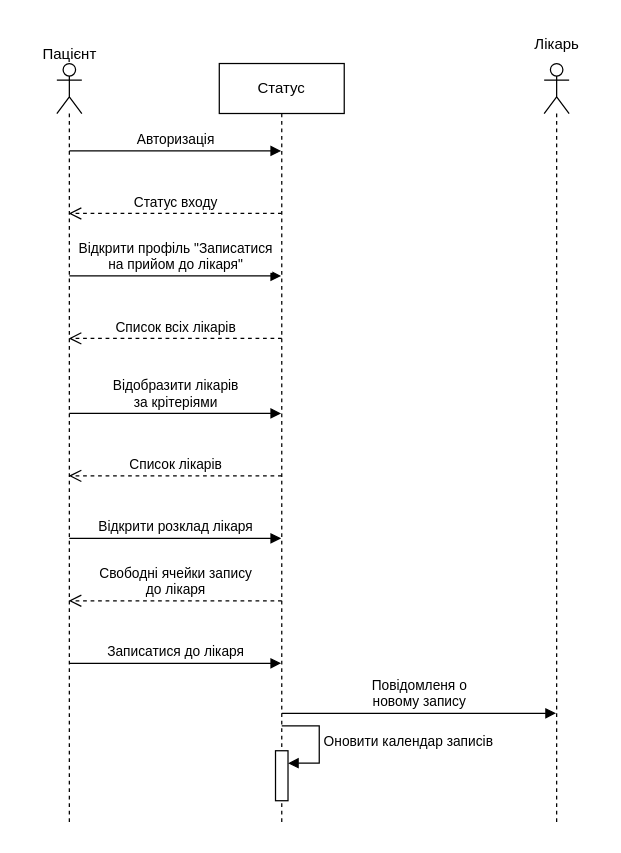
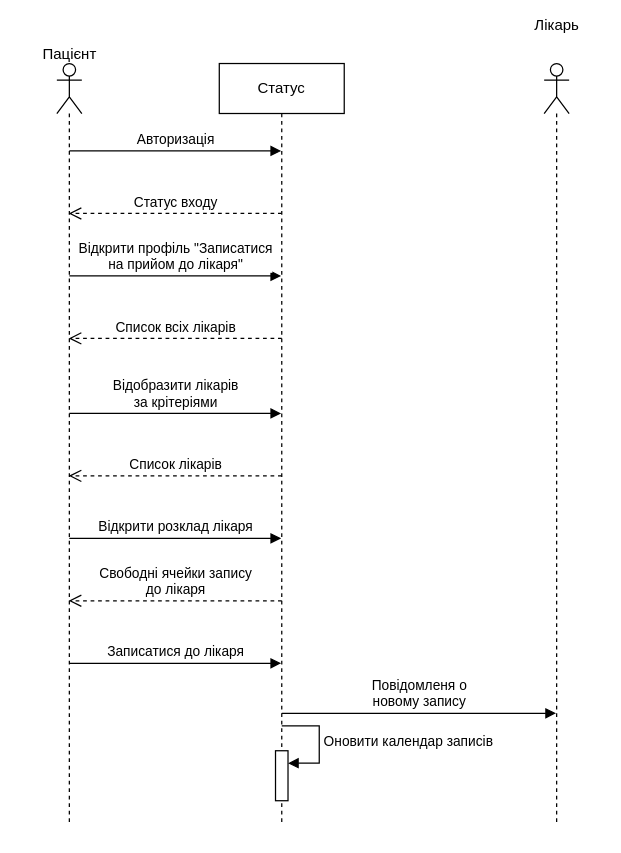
node "Лікарь": moved (557, 44) -> (557, 26)
